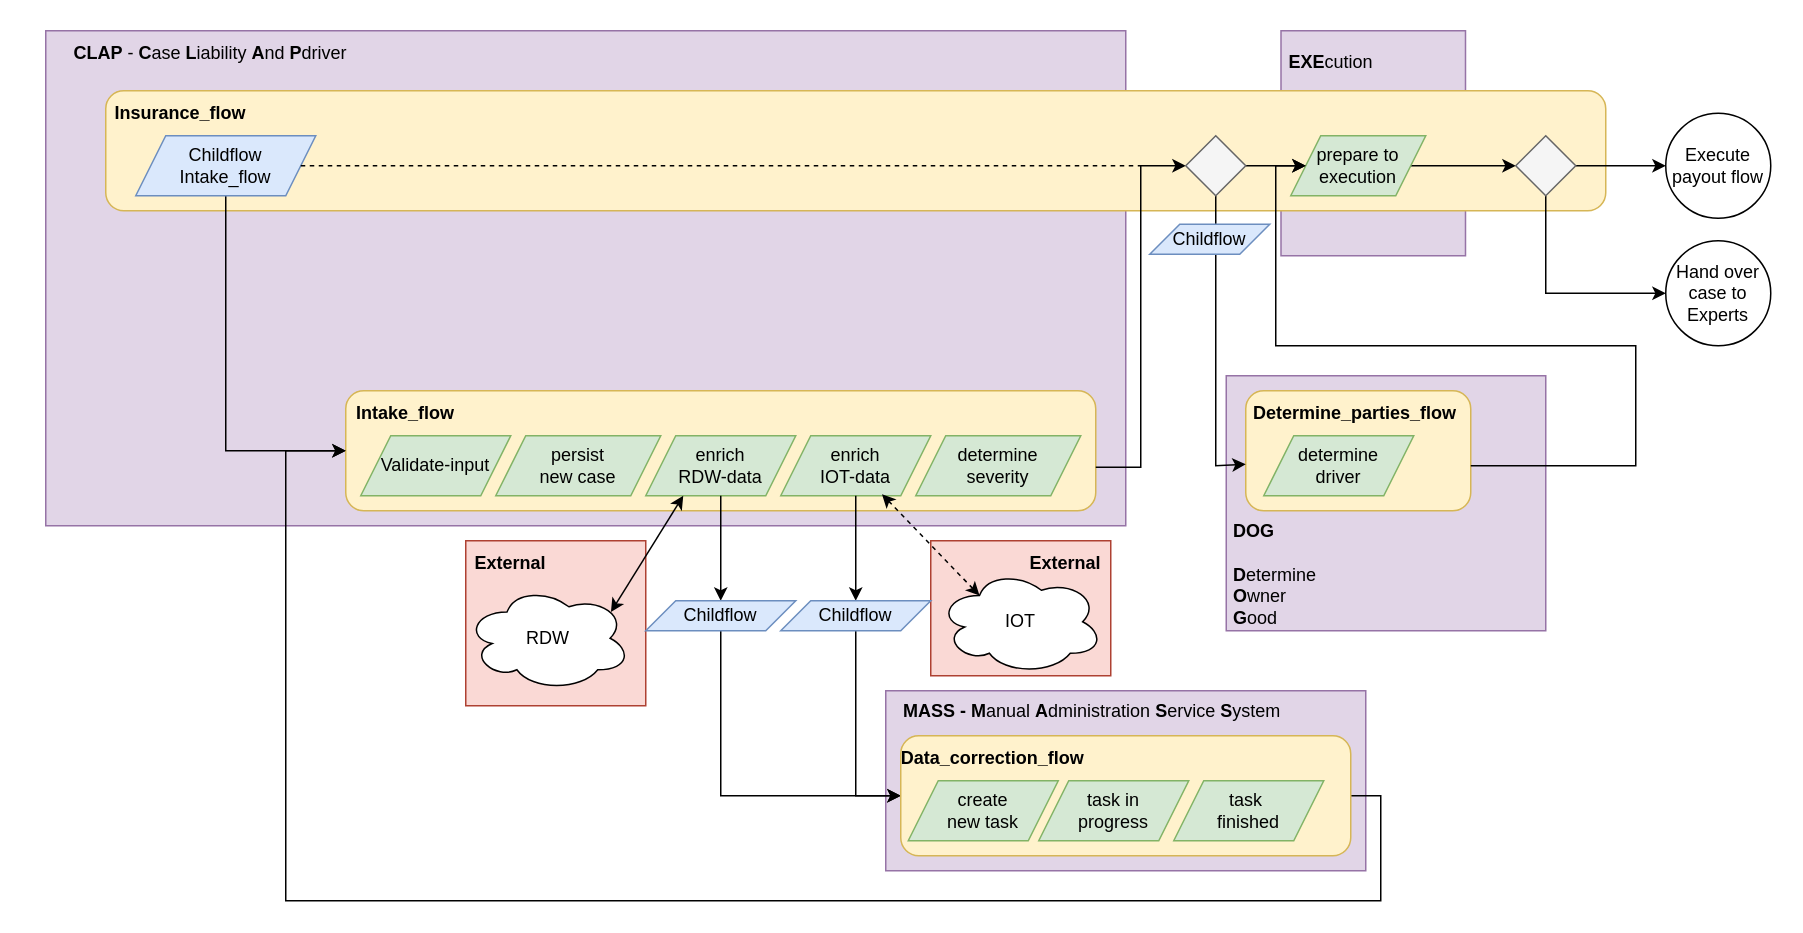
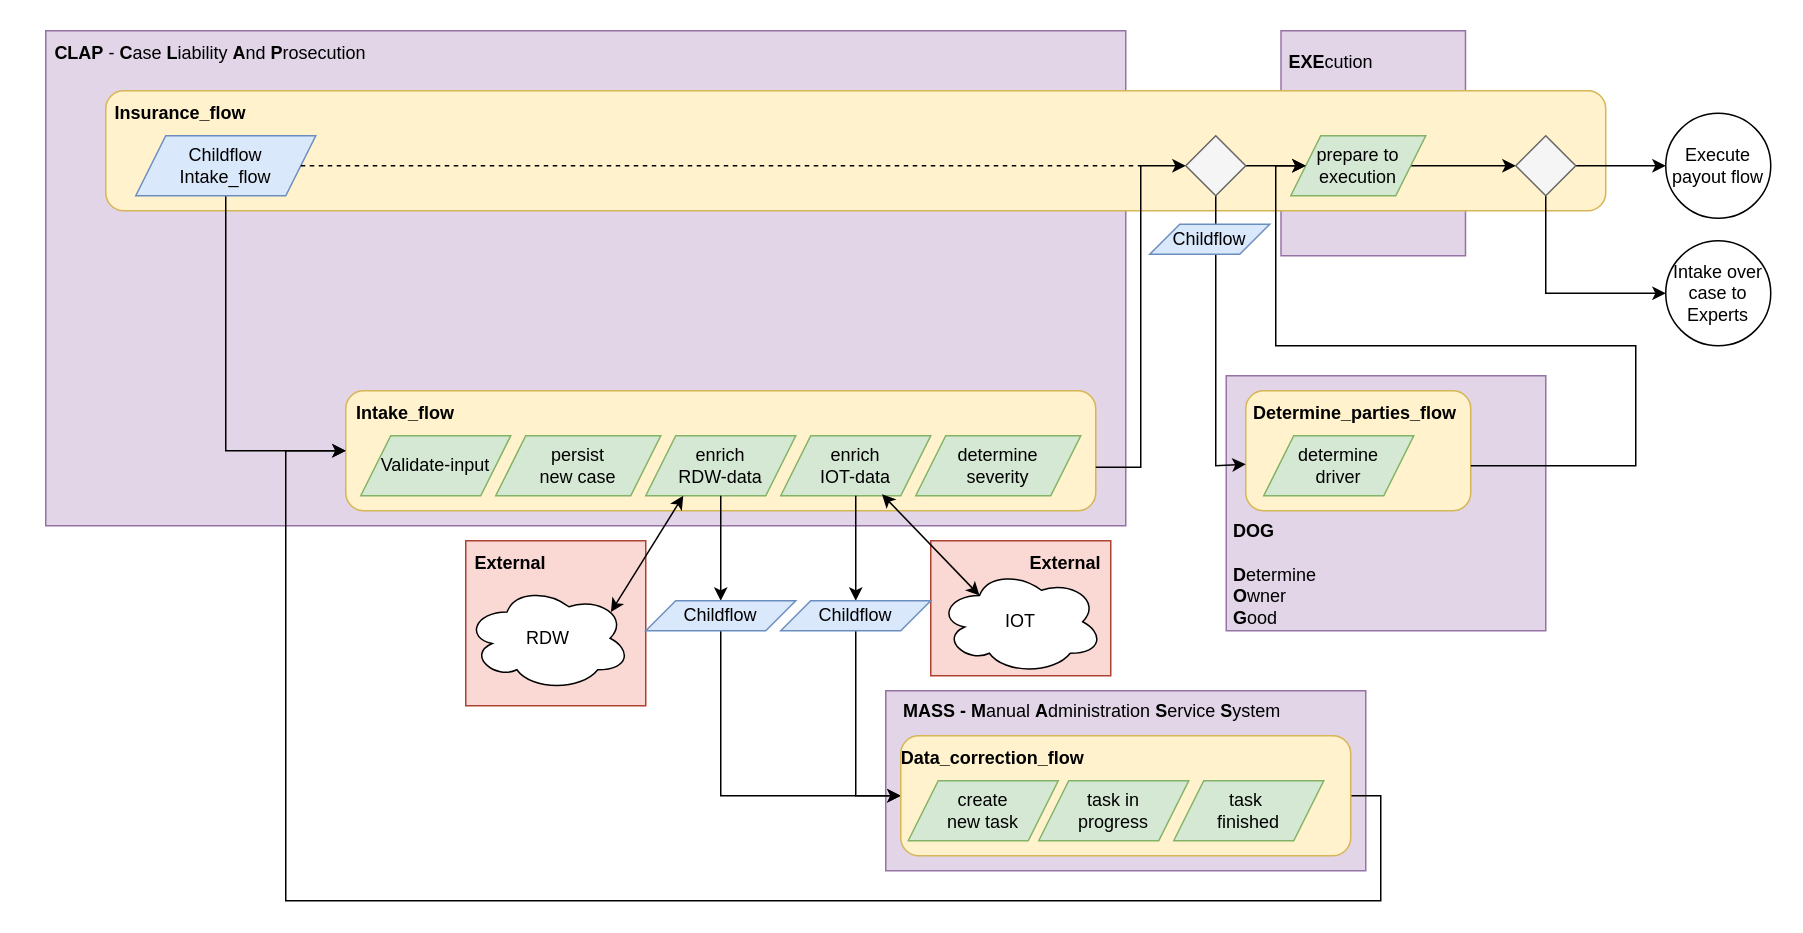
node "CLAP - Case Liability And Pdriver": label "CLAP - Case Liability And Pdriver" -> "CLAP - Case Liability And Prosecution"
node "Hand over case to Experts": label "Hand over case to Experts" -> "Intake over case to Experts"
edge "enrich IOT-data" -- "IOT": style dashed -> solid
